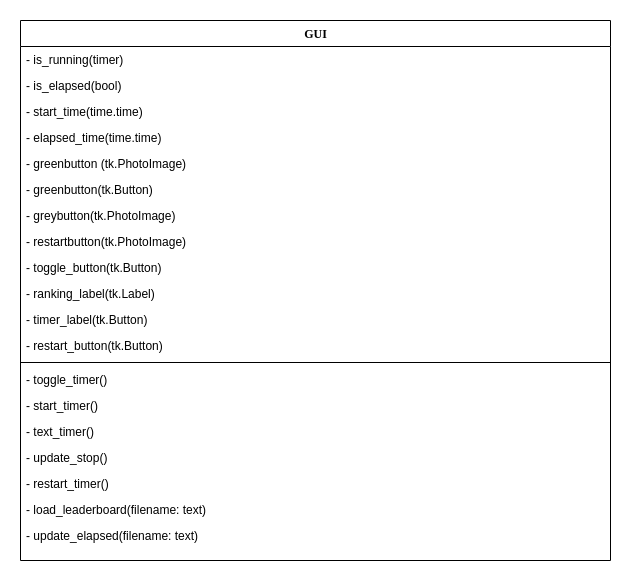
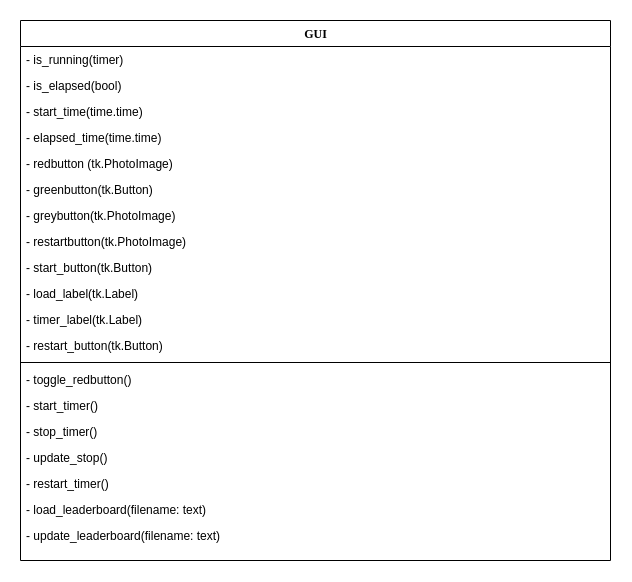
node "- greenbutton (tk.PhotoImage)": label "- greenbutton (tk.PhotoImage)" -> "- redbutton (tk.PhotoImage)"
node "- toggle_button(tk.Button)": label "- toggle_button(tk.Button)" -> "- start_button(tk.Button)"
node "- ranking_label(tk.Label)": label "- ranking_label(tk.Label)" -> "- load_label(tk.Label)"
node "- timer_label(tk.Button)": label "- timer_label(tk.Button)" -> "- timer_label(tk.Label)"
node "- toggle_timer()": label "- toggle_timer()" -> "- toggle_redbutton()"
node "- text_timer()": label "- text_timer()" -> "- stop_timer()"
node "- update_elapsed(filename: text)": label "- update_elapsed(filename: text)" -> "- update_leaderboard(filename: text)"
